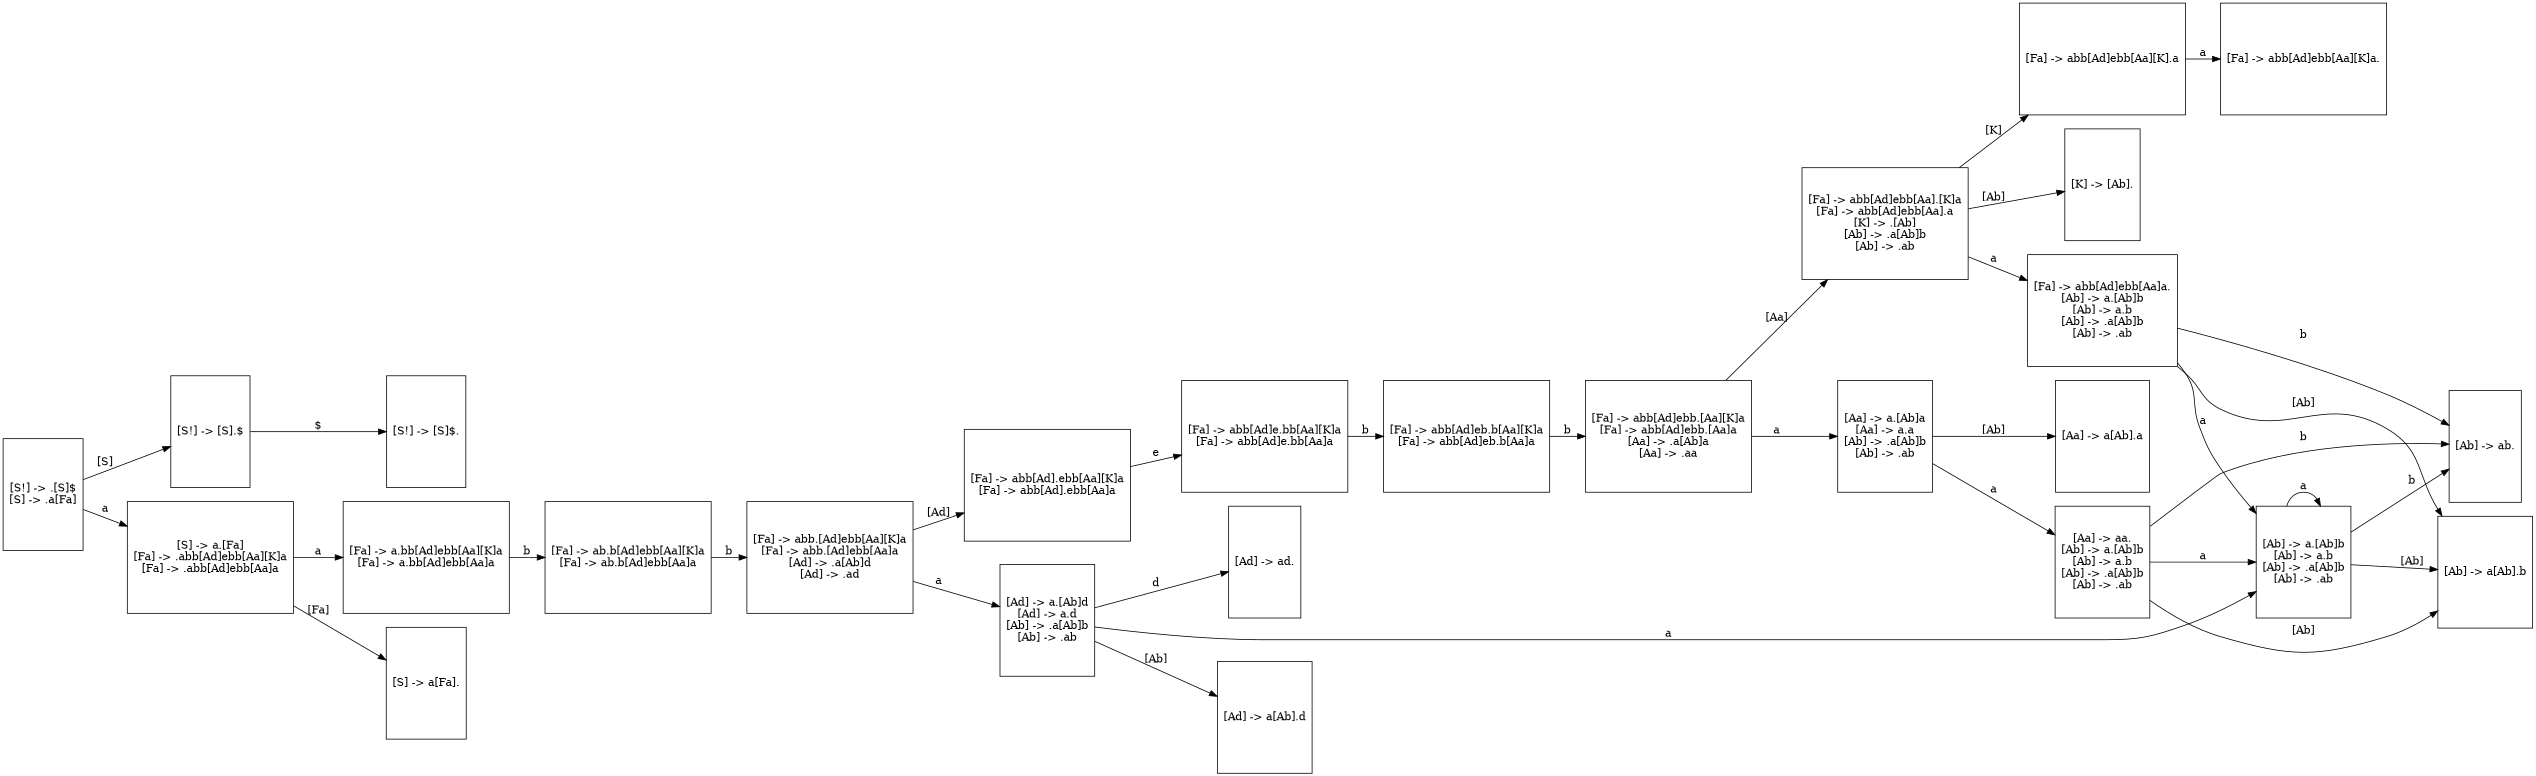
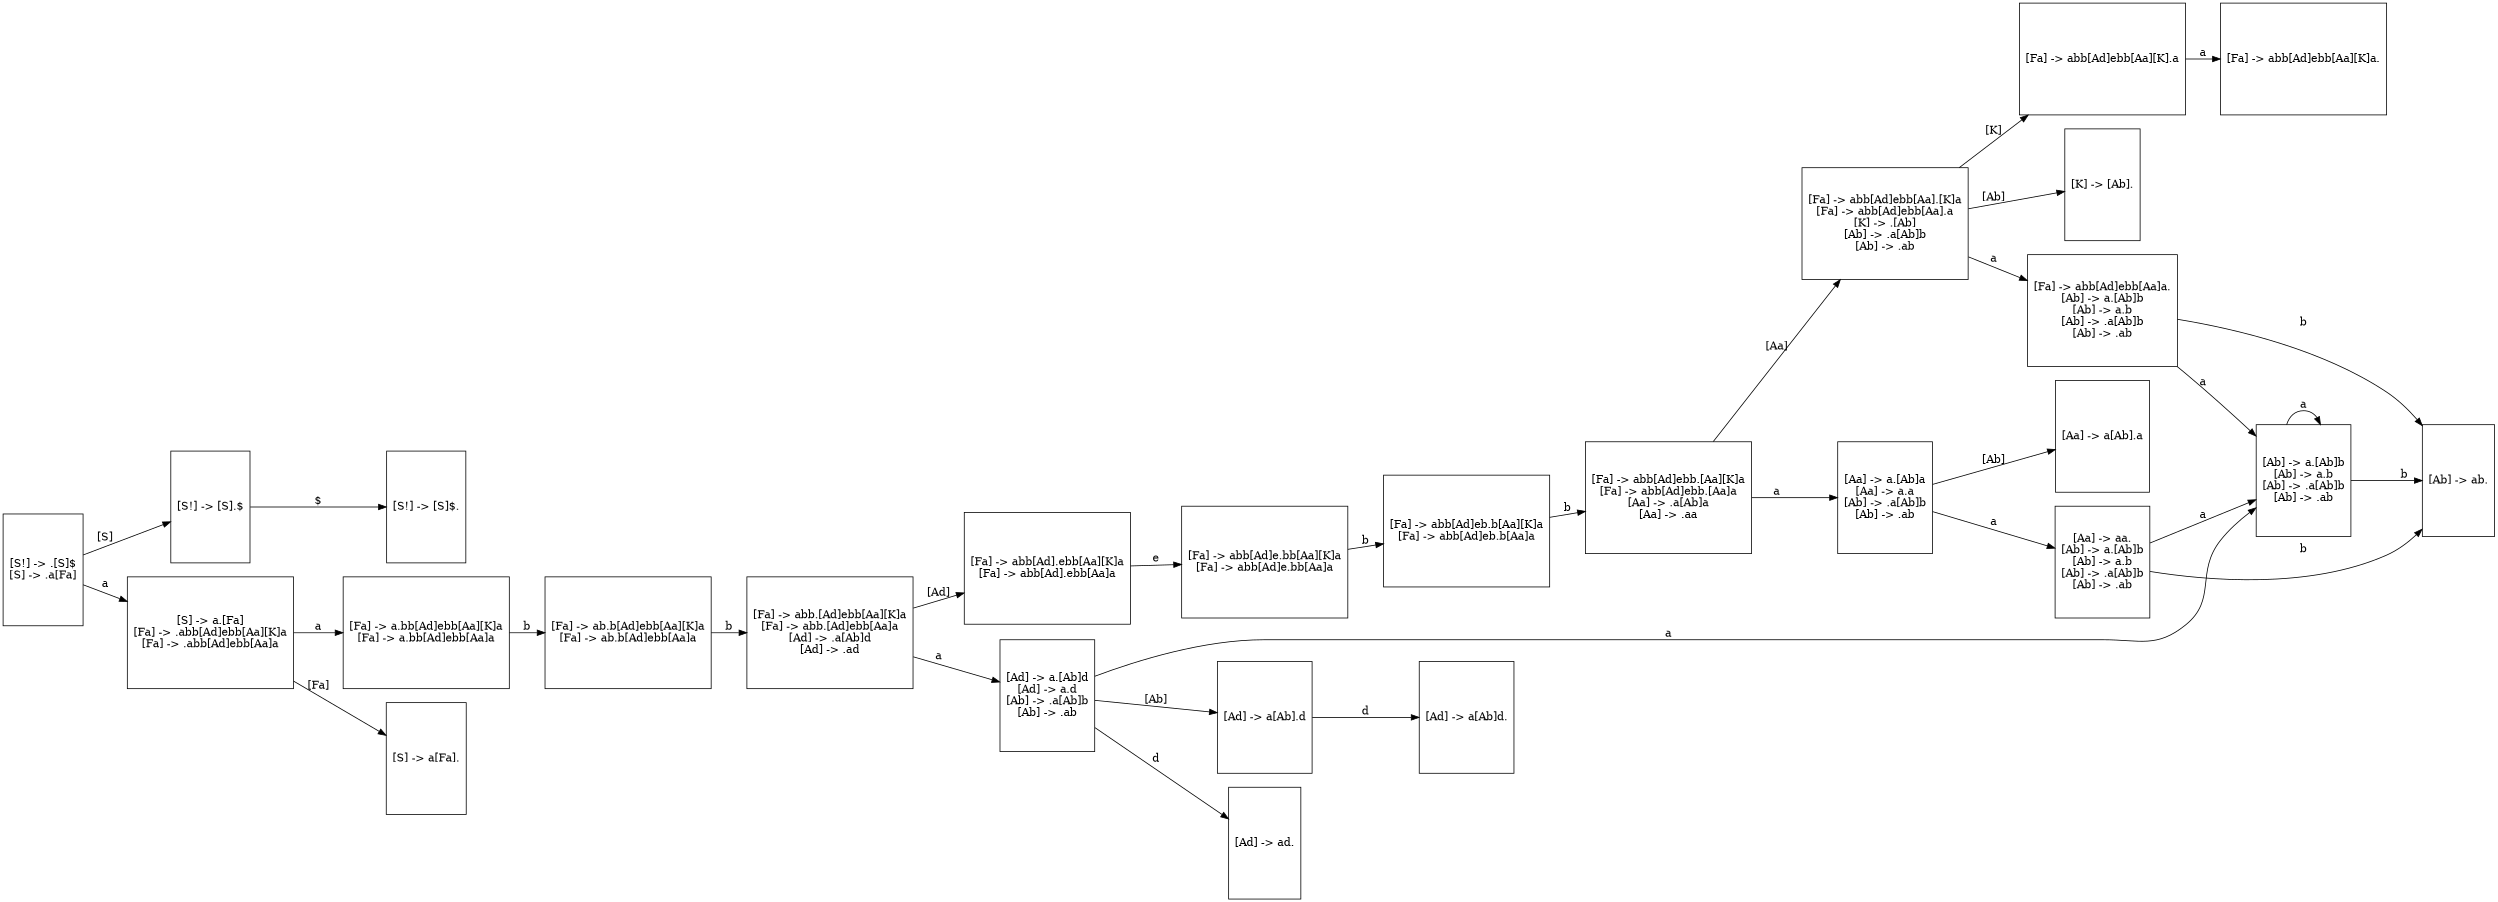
node "[Ab] -> a[Ab].b": removed
node "[Ad] -> a[Ab]d.": added
